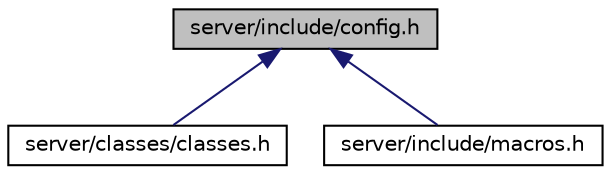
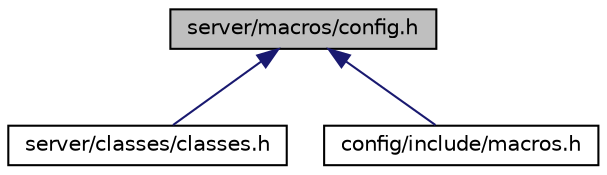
node "server/include/config.h": label "server/include/config.h" -> "server/macros/config.h"
node "server/include/macros.h": label "server/include/macros.h" -> "config/include/macros.h"
